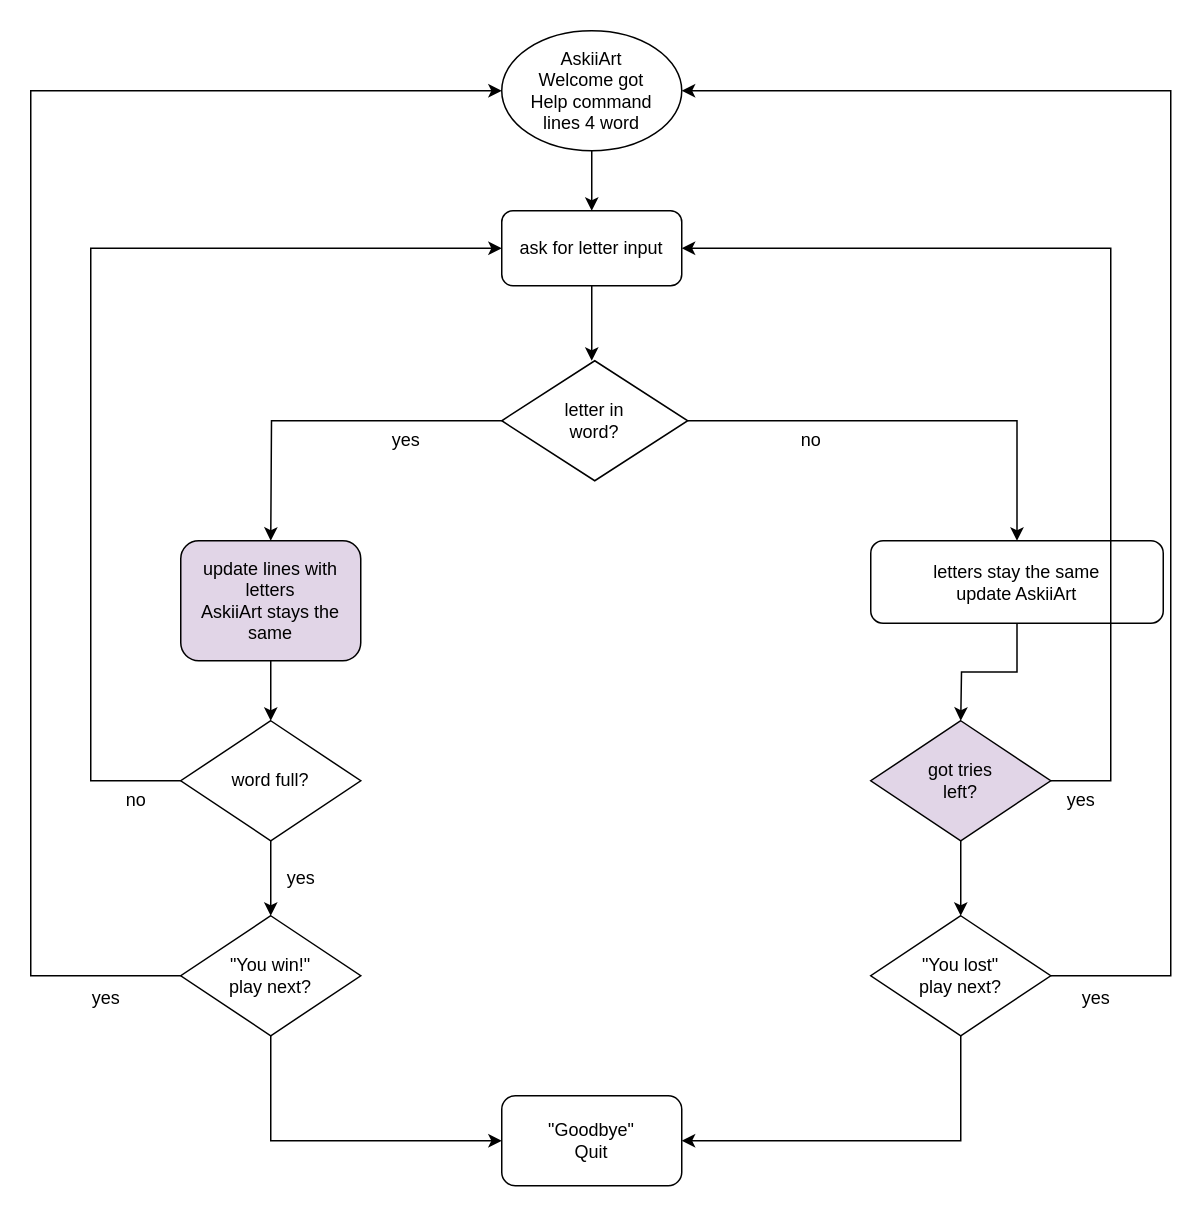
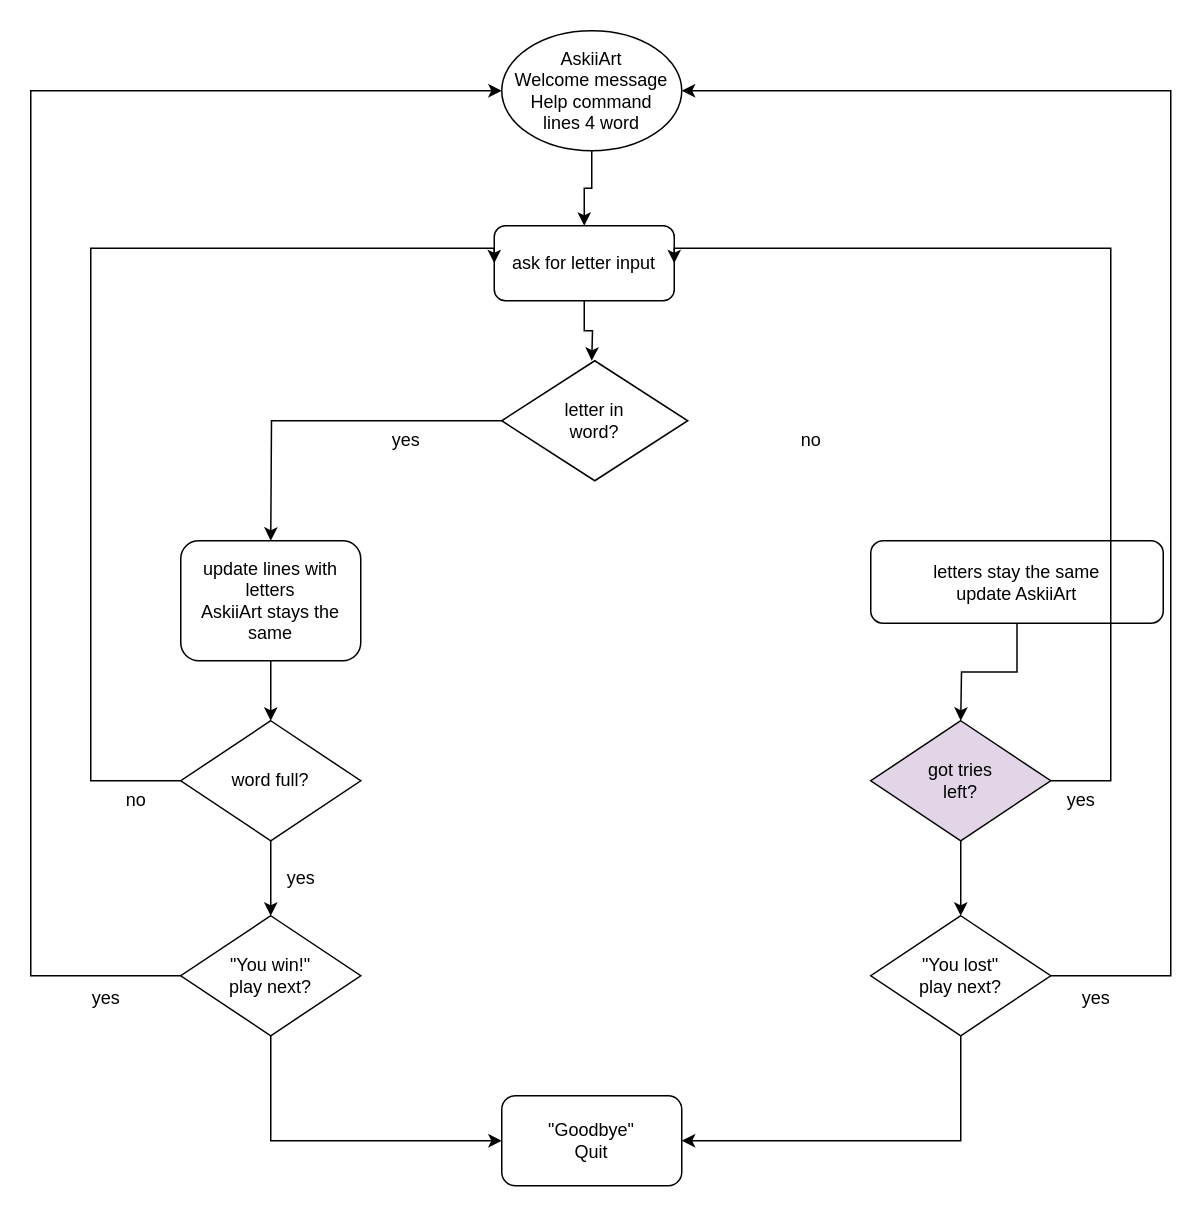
node "AskiiArt Welcome got Help command lines 4 word": label "AskiiArt Welcome got Help command lines 4 word" -> "AskiiArt Welcome message Help command lines 4 word"
node "ask for letter input": moved (592, 248) -> (584, 263)
edge "letter in word?" -> "letters stay the same update AskiiArt": removed
node "update lines with letters AskiiArt stays the same": fillcolor #e1d5e7 -> #ffffff
